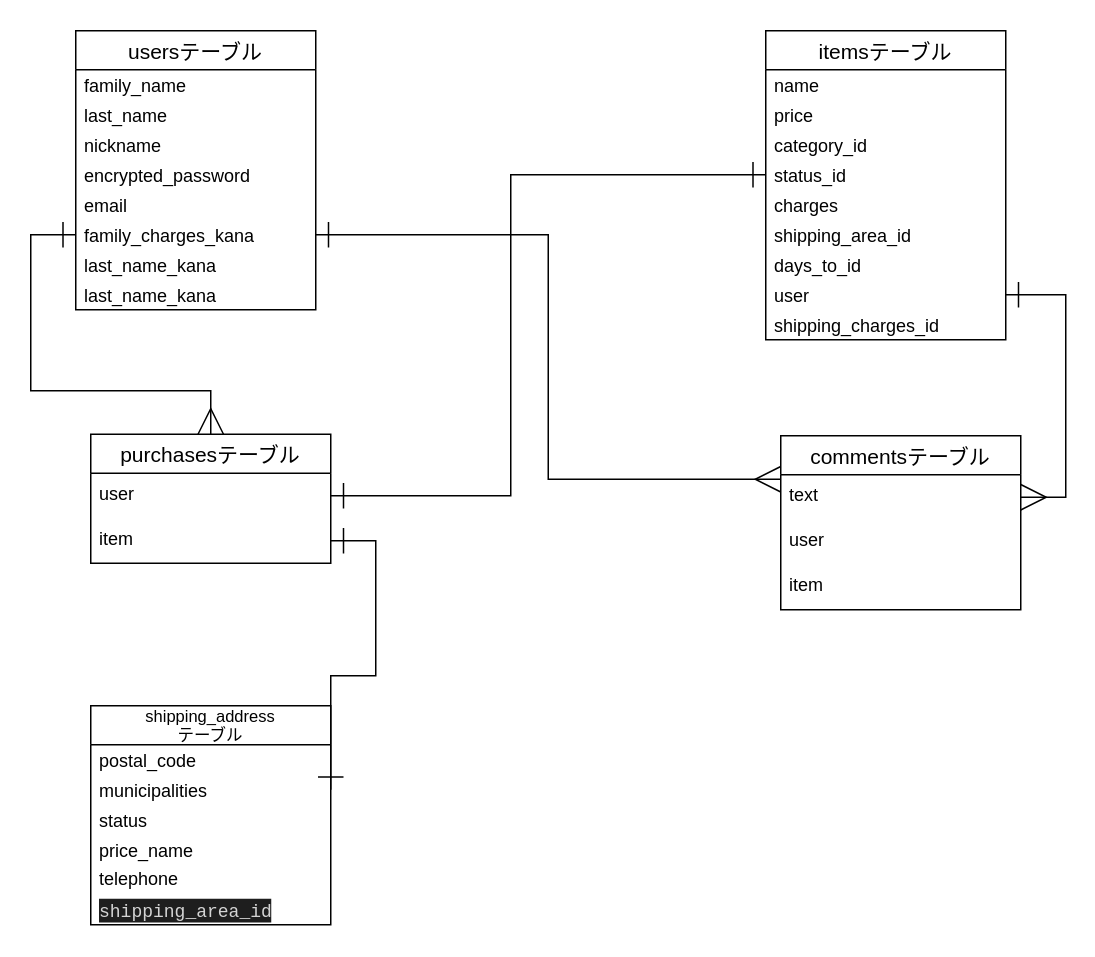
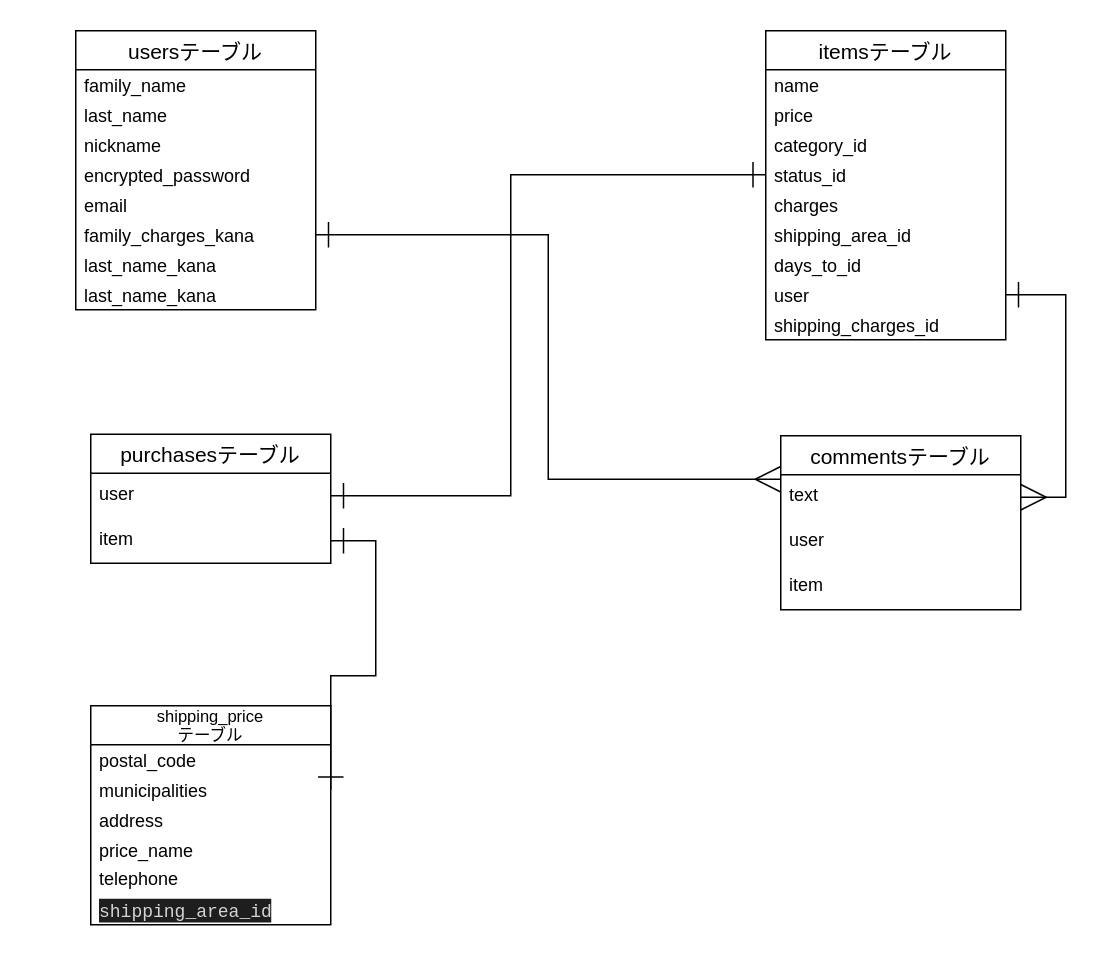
edge "family_charges_kana" -- "purchasesテーブル": removed
node "shipping_address テーブル": label "shipping_address テーブル" -> "shipping_price テーブル"
node "status": label "status" -> "address"
